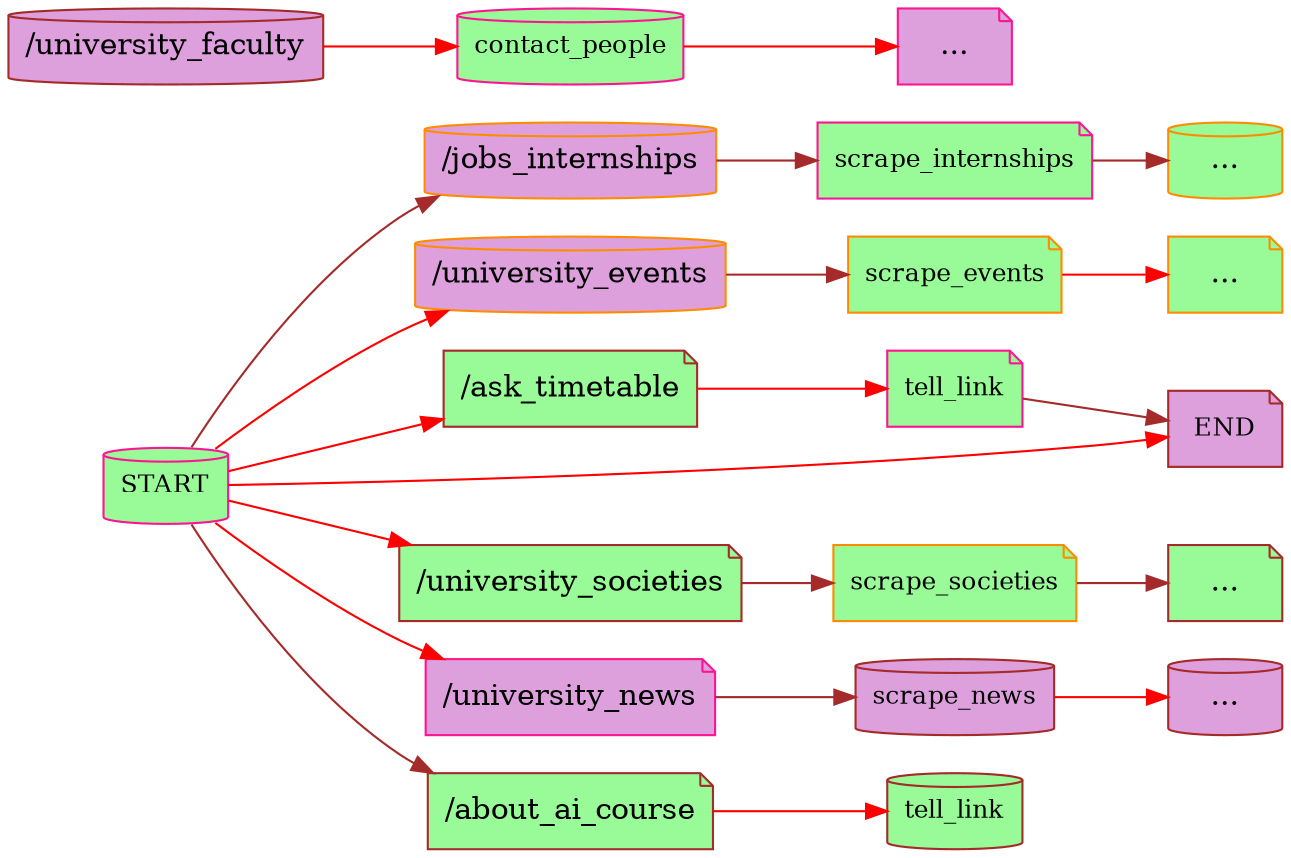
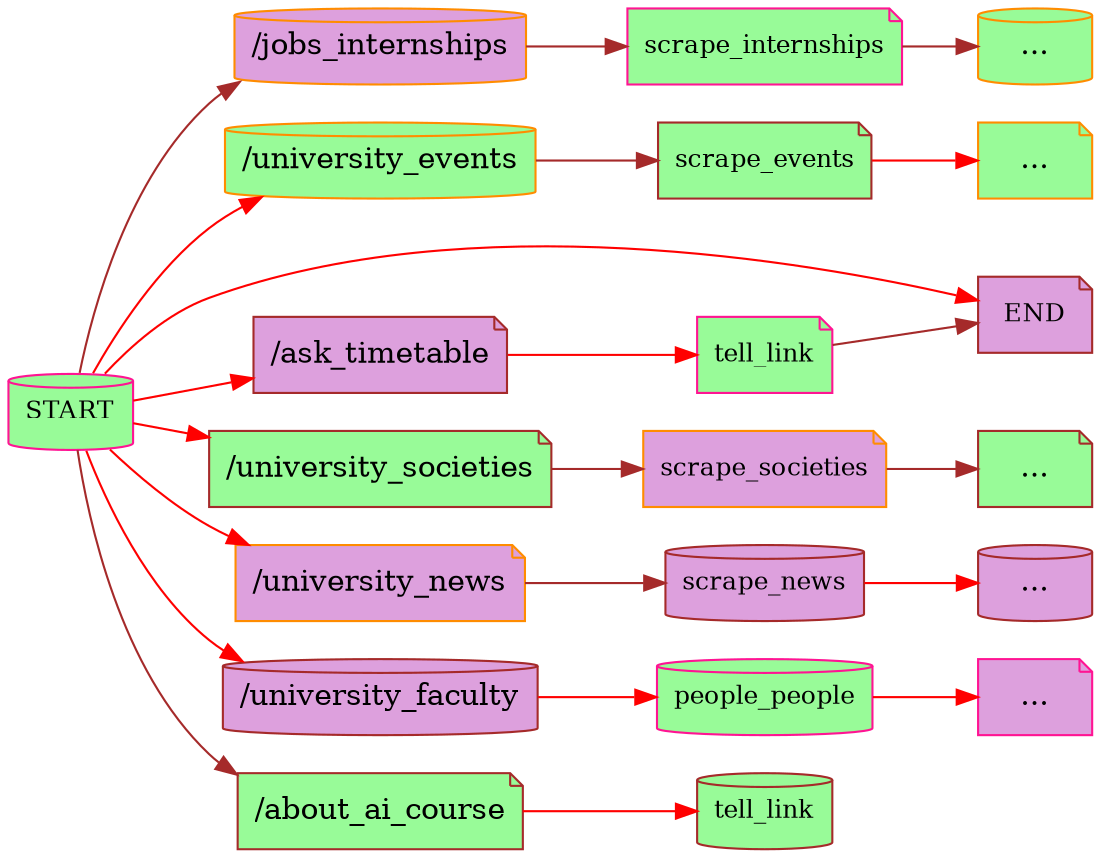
node "contact_people": label "contact_people" -> "people_people"
node "/university_events": fillcolor plum -> palegreen
node "scrape_events": color darkorange -> brown
node "/ask_timetable": fillcolor palegreen -> plum
edge "START" -> "/university_faculty": added
node "scrape_societies": fillcolor palegreen -> plum
node "/university_news": color deeppink -> darkorange
